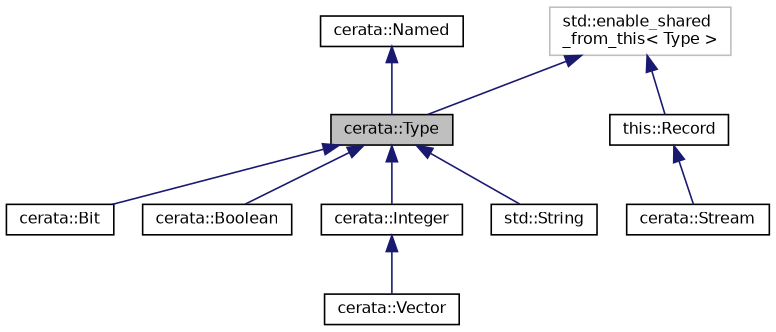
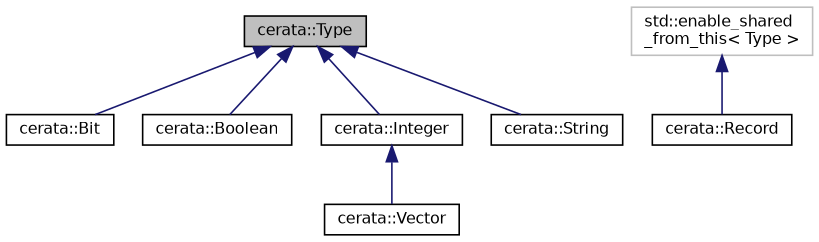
node "cerata::Named": removed
edge "cerata::Type" -> "std::enable_shared _from_this< Type >": removed
node "this::Record": label "this::Record" -> "cerata::Record"
node "std::String": label "std::String" -> "cerata::String"
node "cerata::Stream": removed
